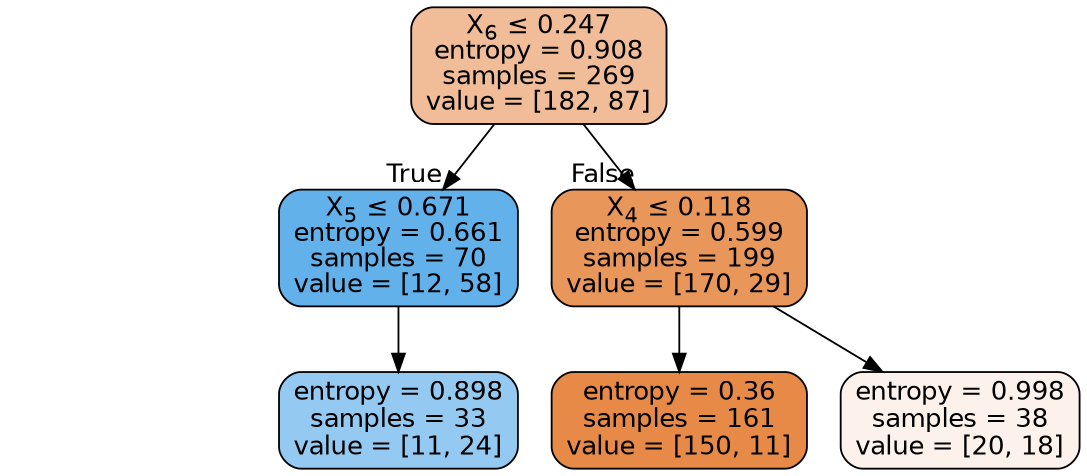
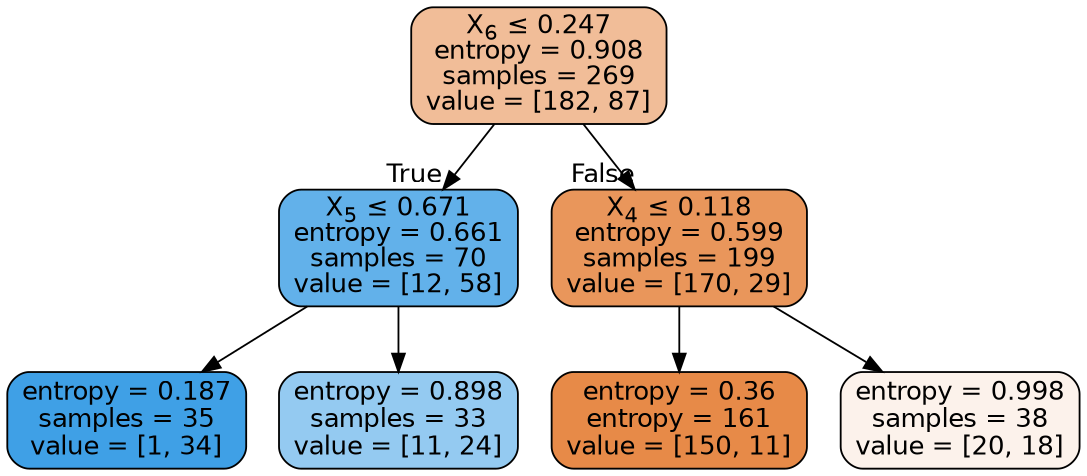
node "entropy = 0.36": text "samples = 161" -> "entropy = 161"
node "entropy = 0.187": added
